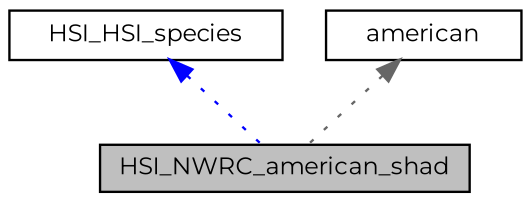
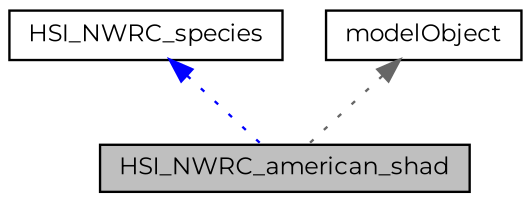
node "HSI_HSI_species": label "HSI_HSI_species" -> "HSI_NWRC_species"
node "american": label "american" -> "modelObject"
